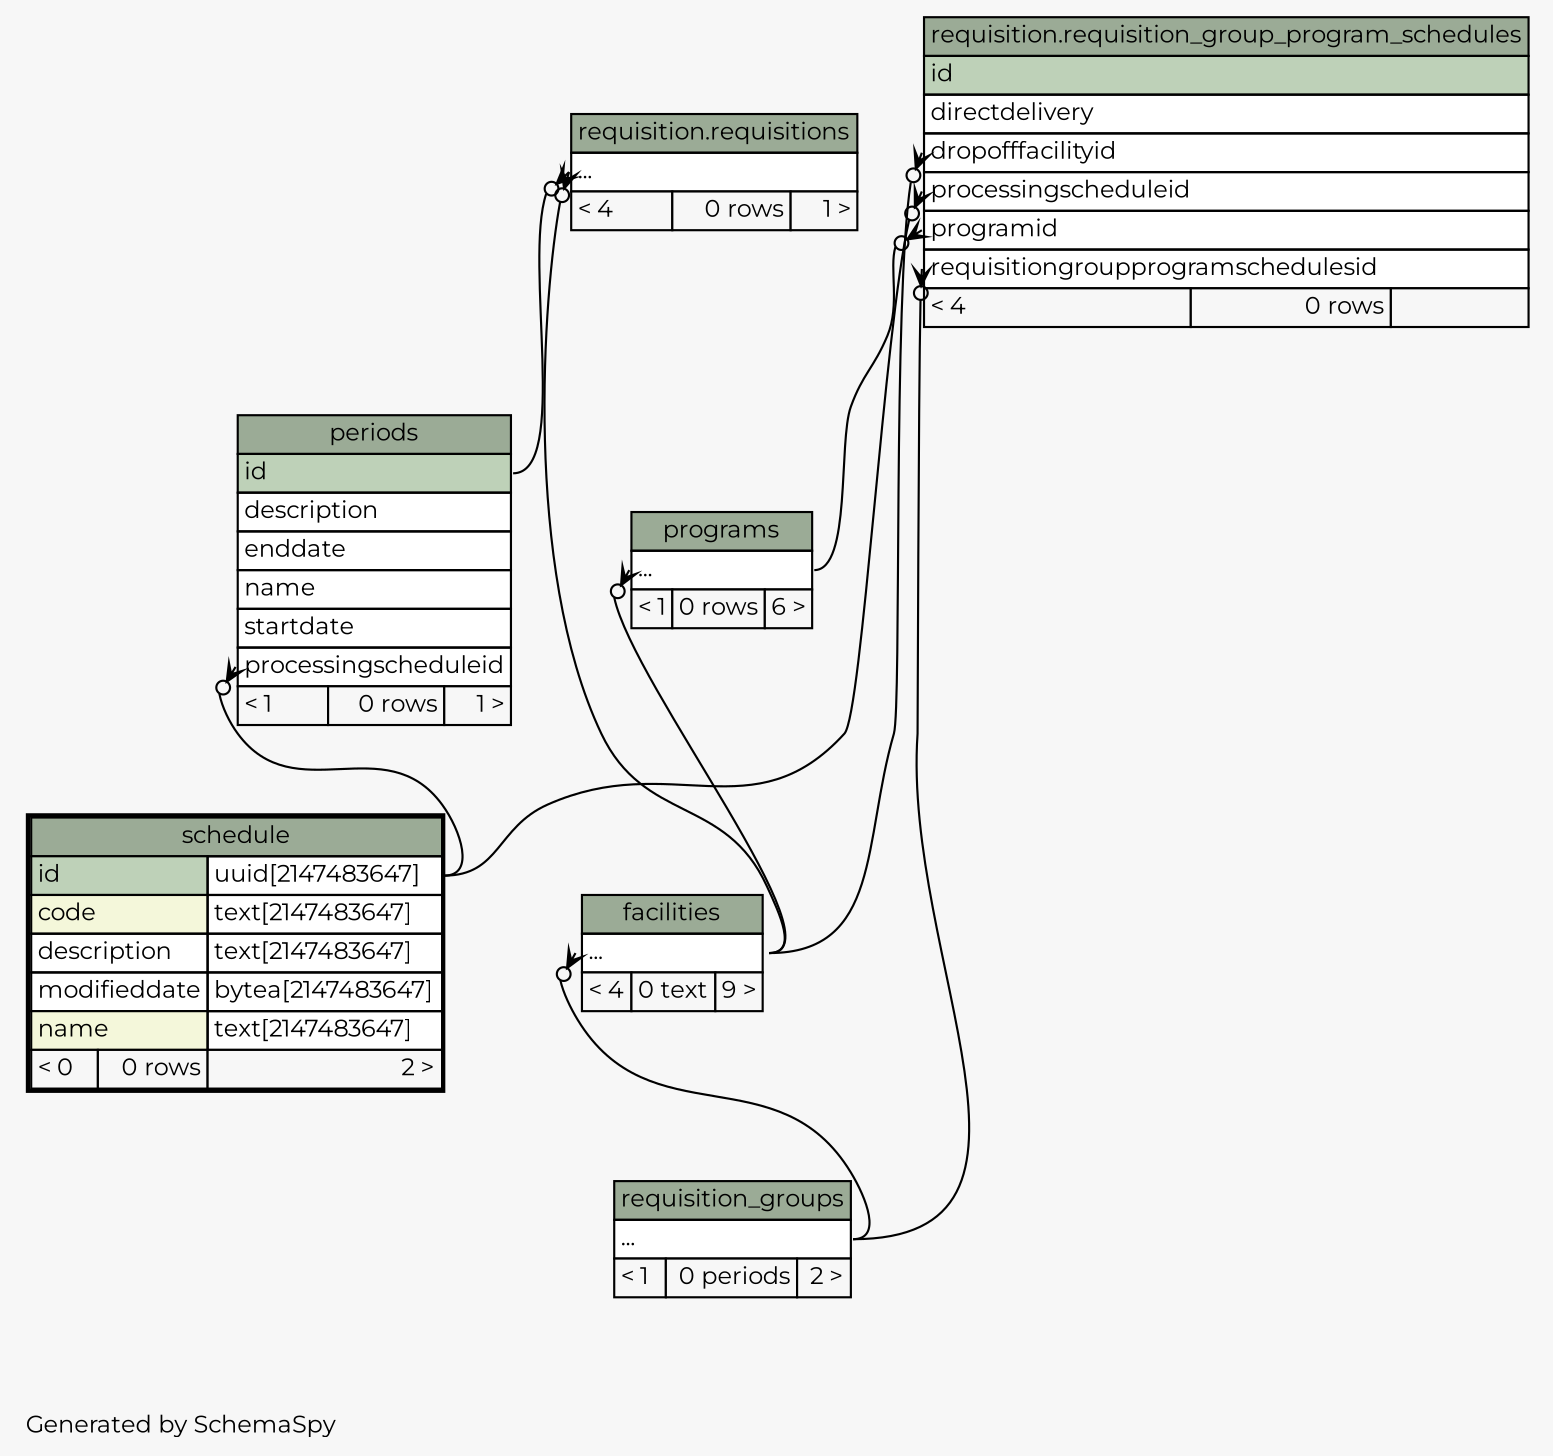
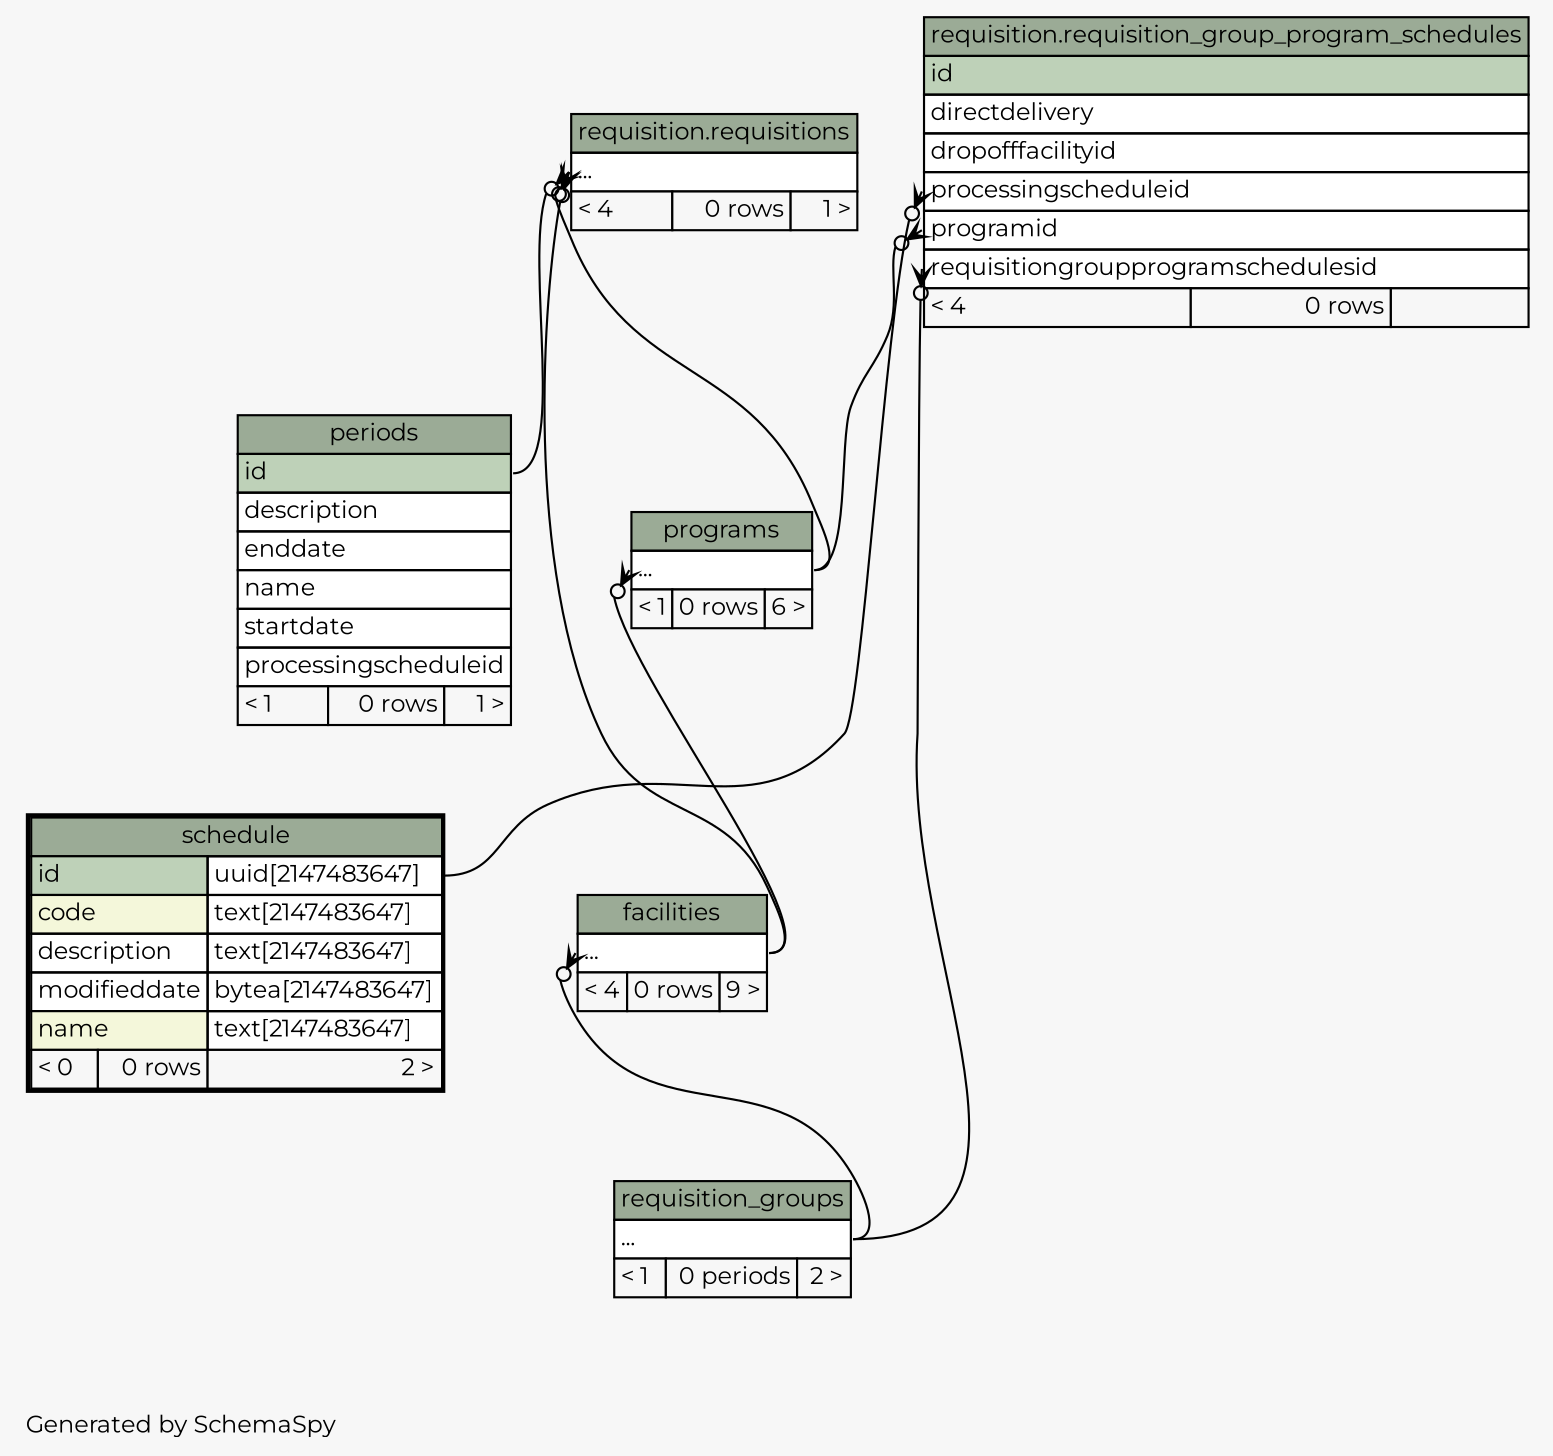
edge "programs" -> "requisition.requisitions": added
edge "facilities" -> "requisition.requisition_group_program_schedules": removed
edge "schedule" -> "periods": removed
node "facilities": text "0 text" -> "0 rows"
